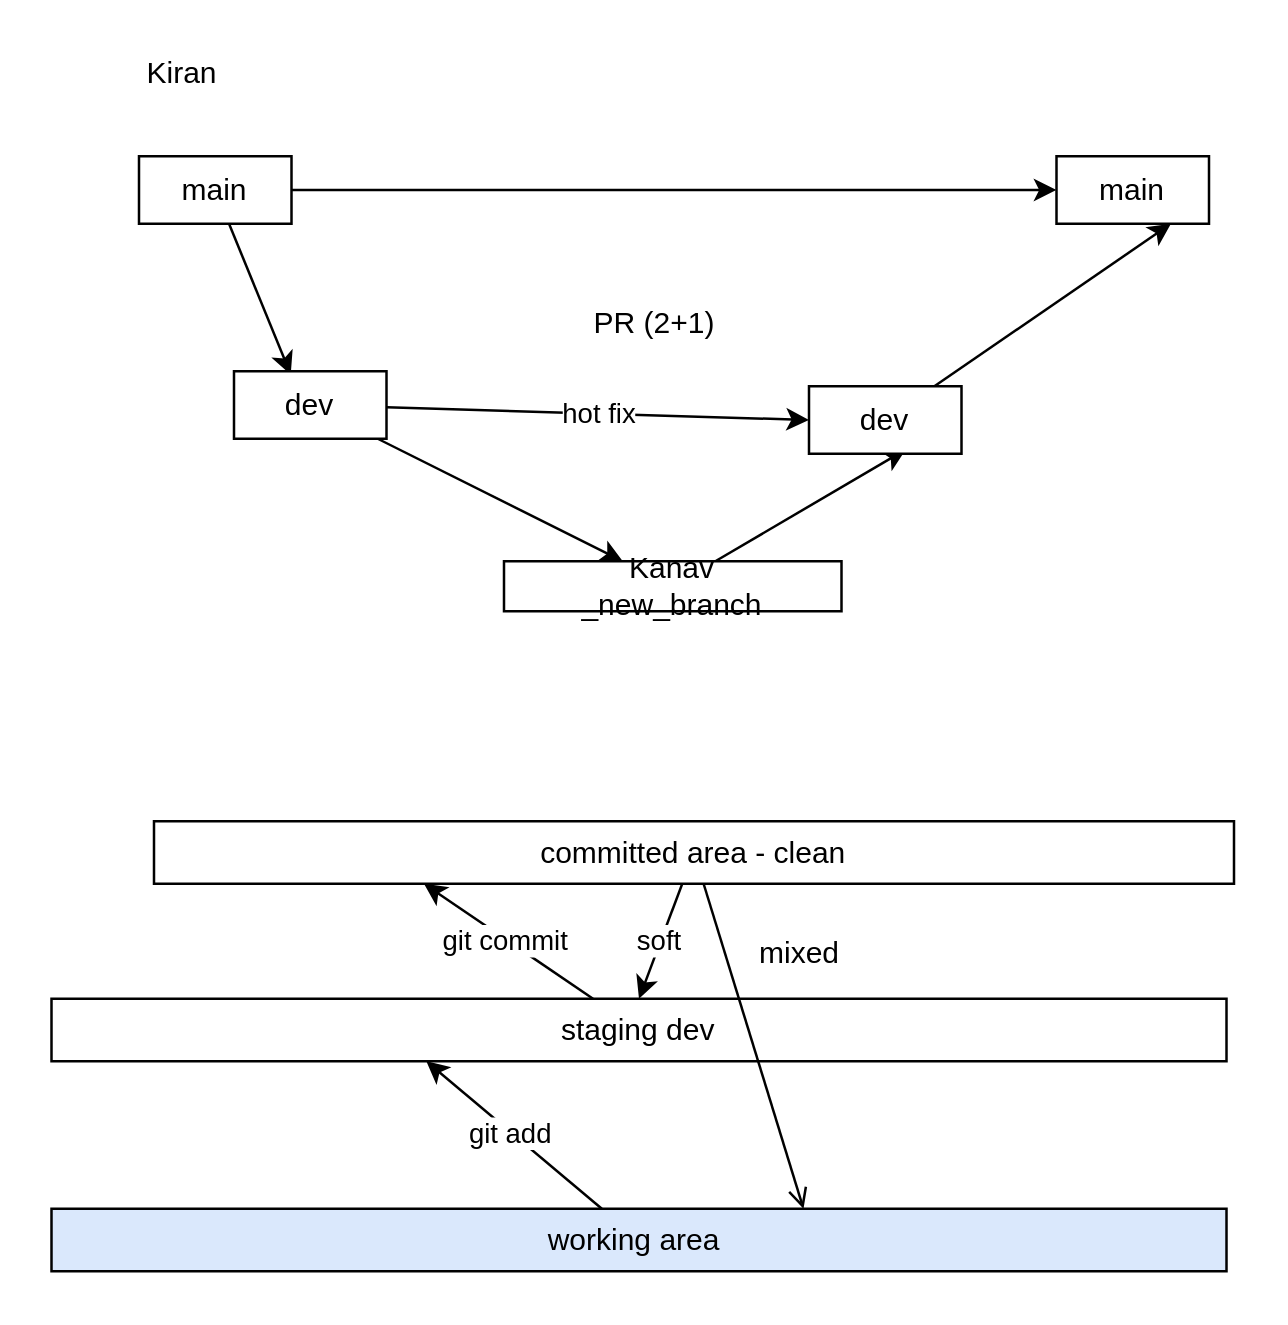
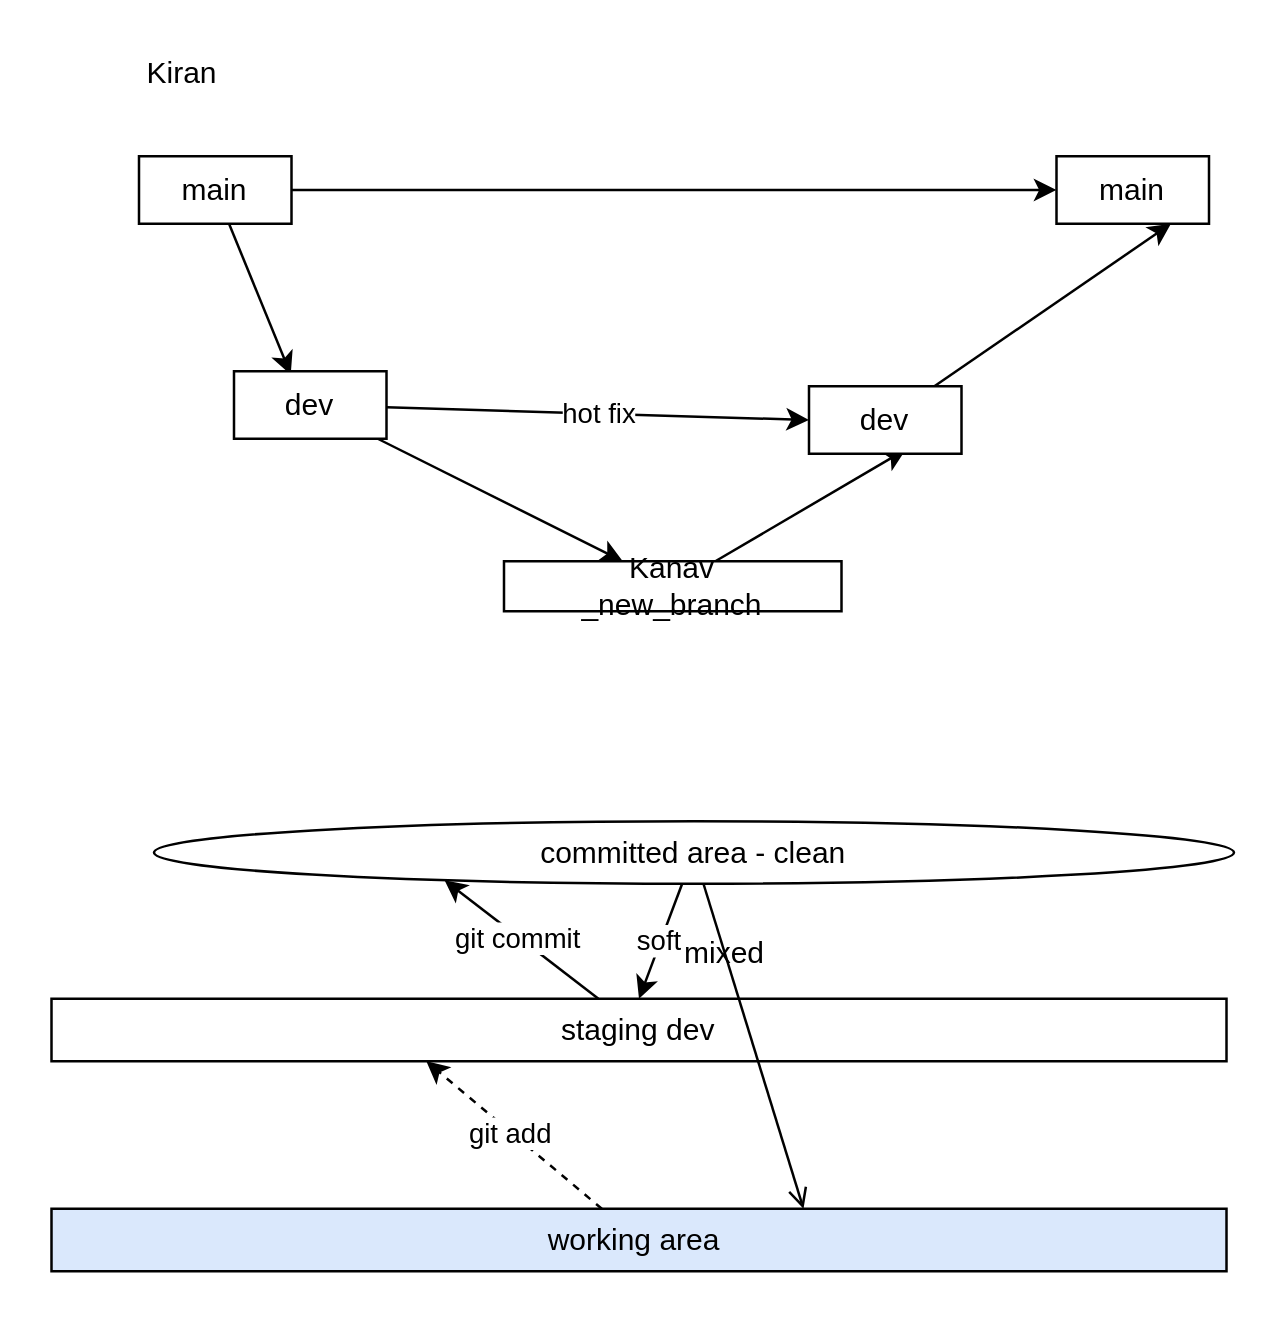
node "PR (2+1)": removed
node "committed area - clean": shape rectangle -> ellipse
node "mixed": moved (799, 953) -> (724, 953)
edge "working area" -> "staging dev": style solid -> dashed
